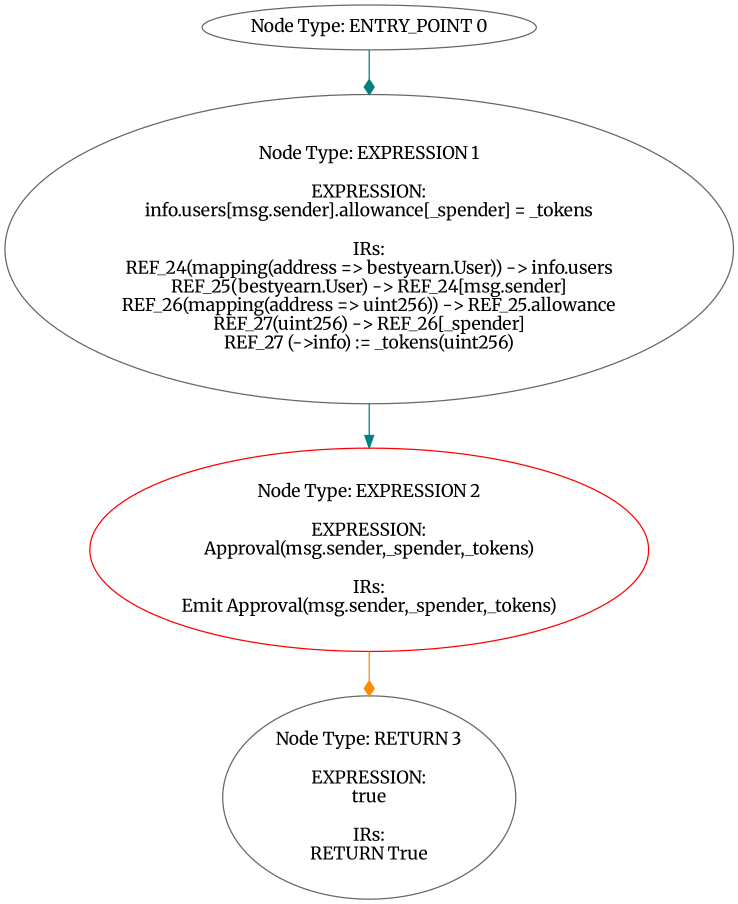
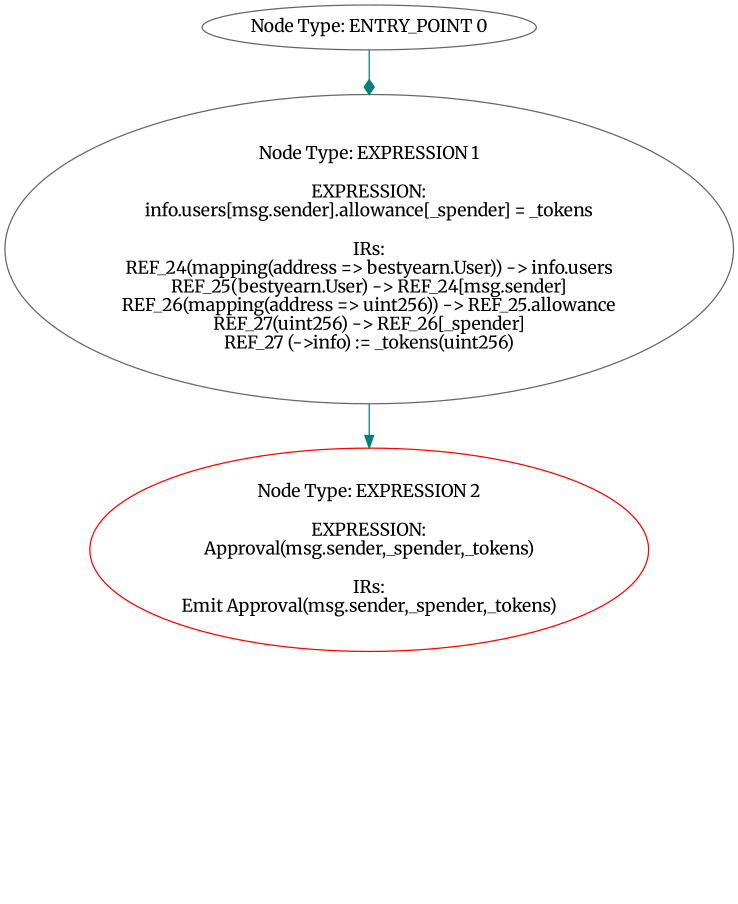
node "Node Type: RETURN 3 EXPRESSION: true IRs: RETURN True": removed
